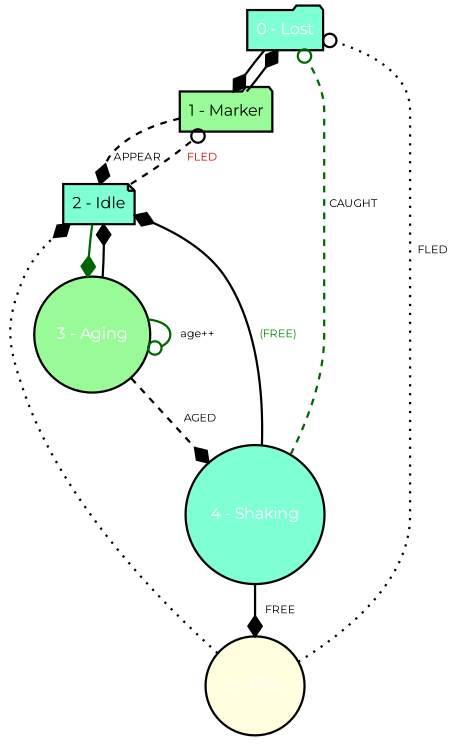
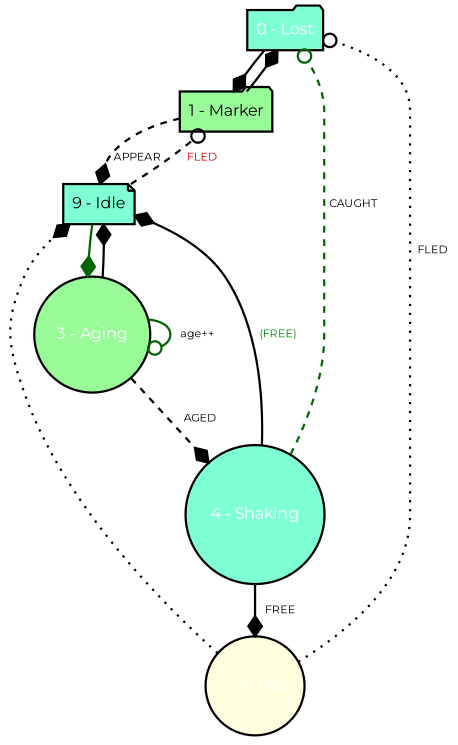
node "2 - Idle": label "2 - Idle" -> "9 - Idle"
